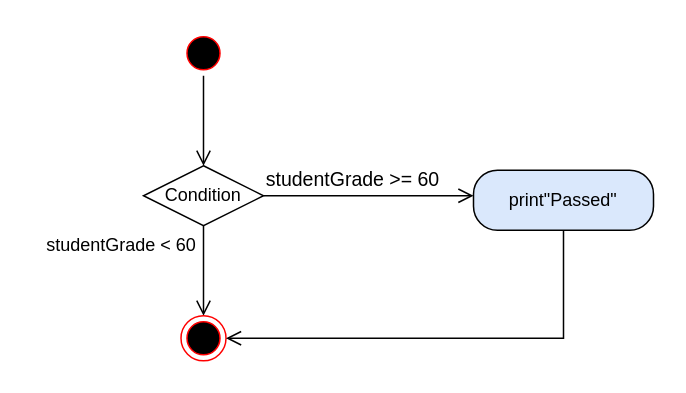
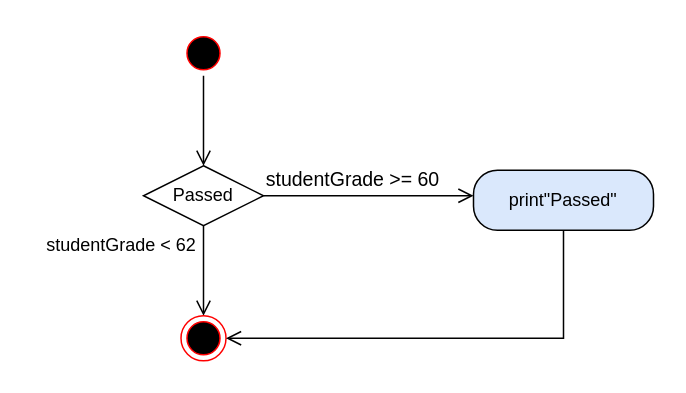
node "Condition": label "Condition" -> "Passed"
node "studentGrade < 60": label "studentGrade < 60" -> "studentGrade < 62"
